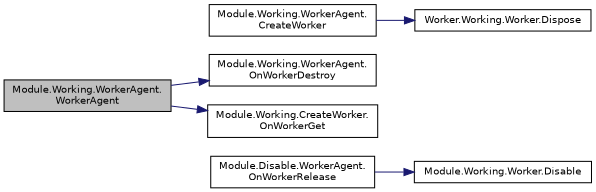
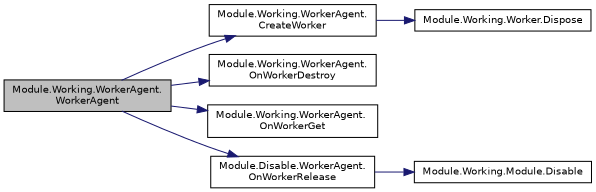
node "Worker.Working.Worker.Dispose": label "Worker.Working.Worker.Dispose" -> "Module.Working.Worker.Dispose"
edge "Module.Working.WorkerAgent. WorkerAgent" -> "Module.Working.WorkerAgent. CreateWorker": added
node "Module.Working.CreateWorker. OnWorkerGet": label "Module.Working.CreateWorker. OnWorkerGet" -> "Module.Working.WorkerAgent. OnWorkerGet"
edge "Module.Working.WorkerAgent. WorkerAgent" -> "Module.Disable.WorkerAgent. OnWorkerRelease": added
node "Module.Working.Worker.Disable": label "Module.Working.Worker.Disable" -> "Module.Working.Module.Disable"
